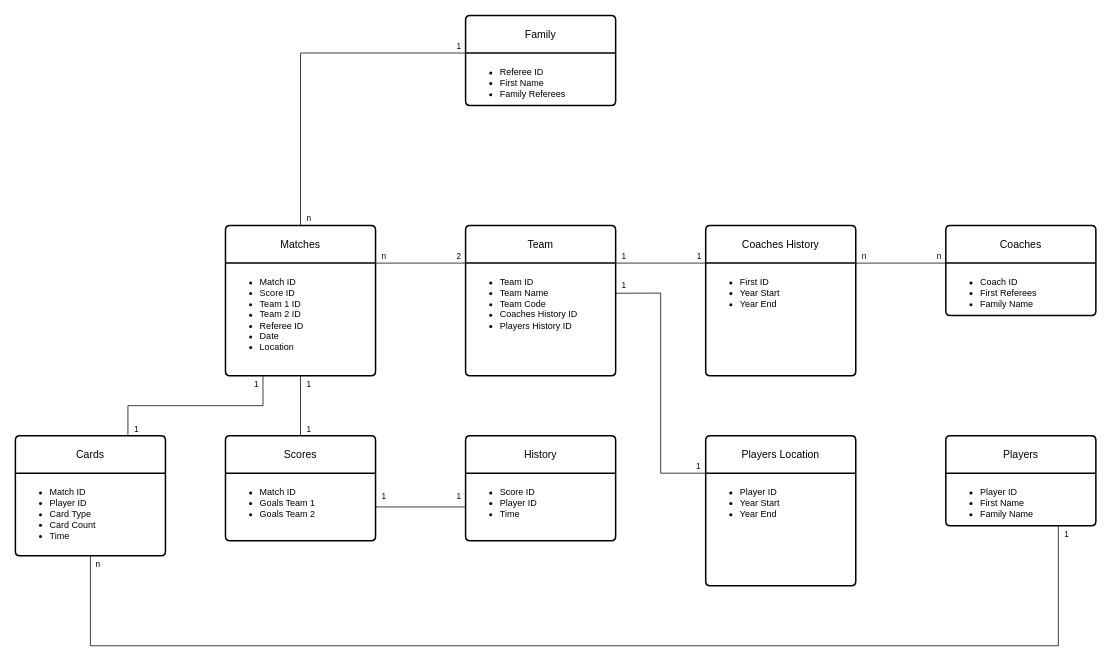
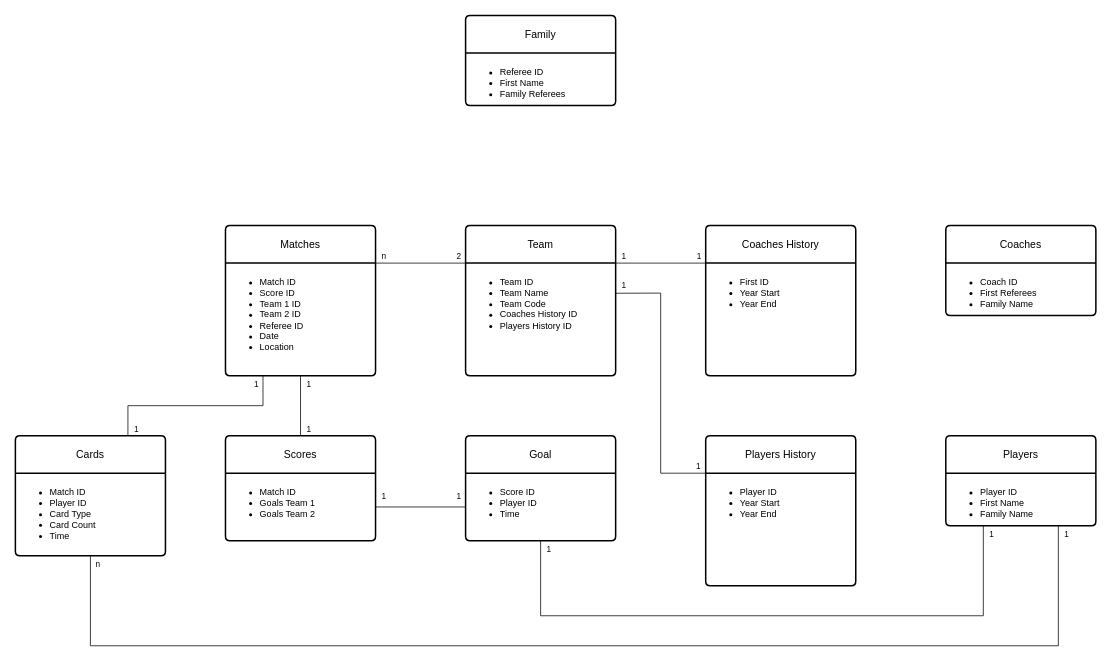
edge "Referee ID First Name Family Referees" -- "Matches": removed, labels "1", "n"
edge "Coach ID First Referees Family Name" -- "First ID Year Start Year End": removed, labels "n", "n"
node "History": label "History" -> "Goal"
node "Players Location": label "Players Location" -> "Players History"
edge "Player ID First Name Family Name" -- "Score ID Player ID Time": added, labels "1", "1"
